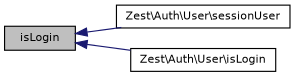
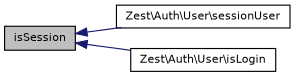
node "isLogin": label "isLogin" -> "isSession"
